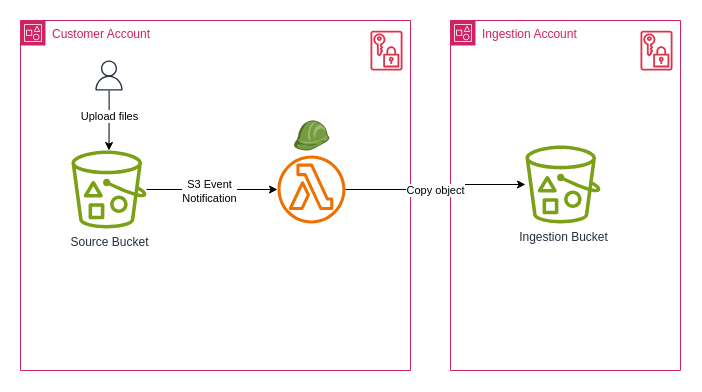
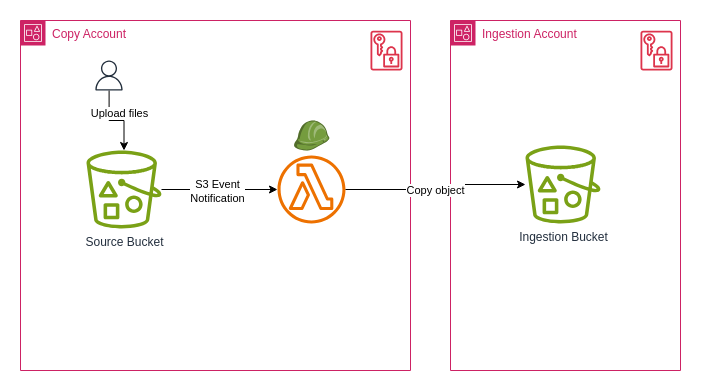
node "Customer Account": label "Customer Account" -> "Copy Account"
node "Source Bucket": moved (109, 190) -> (124, 190)
